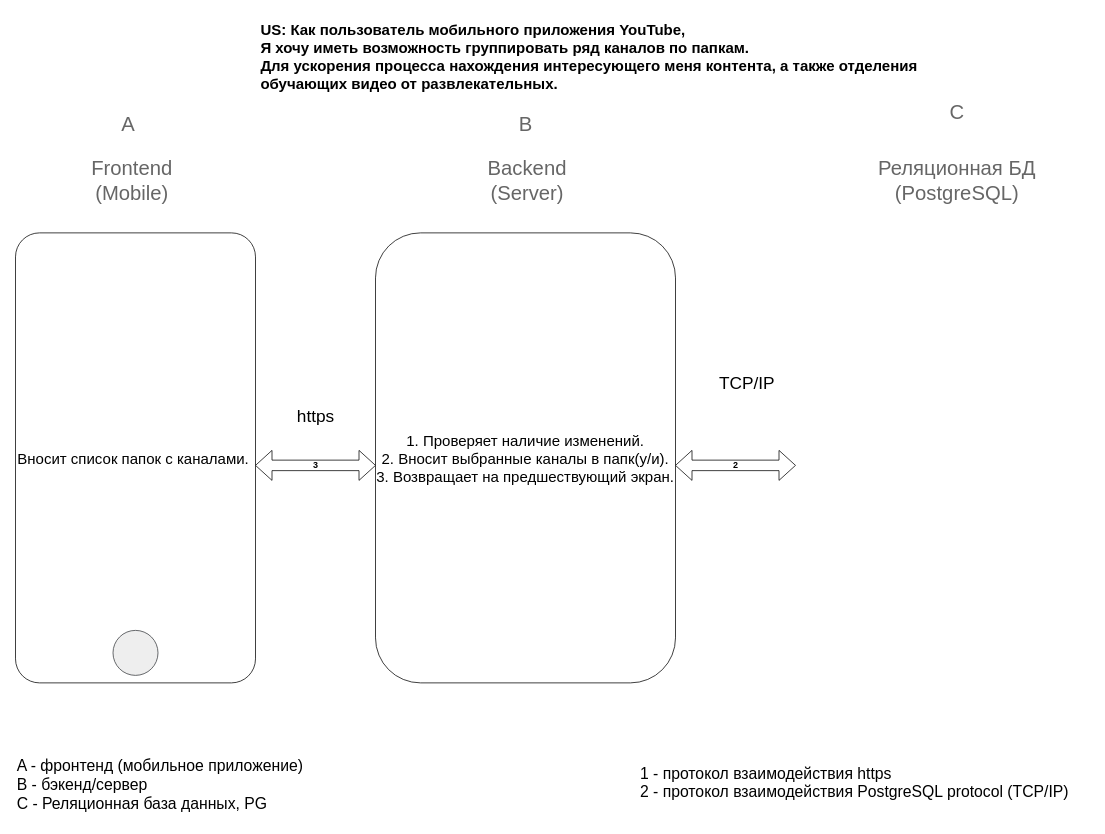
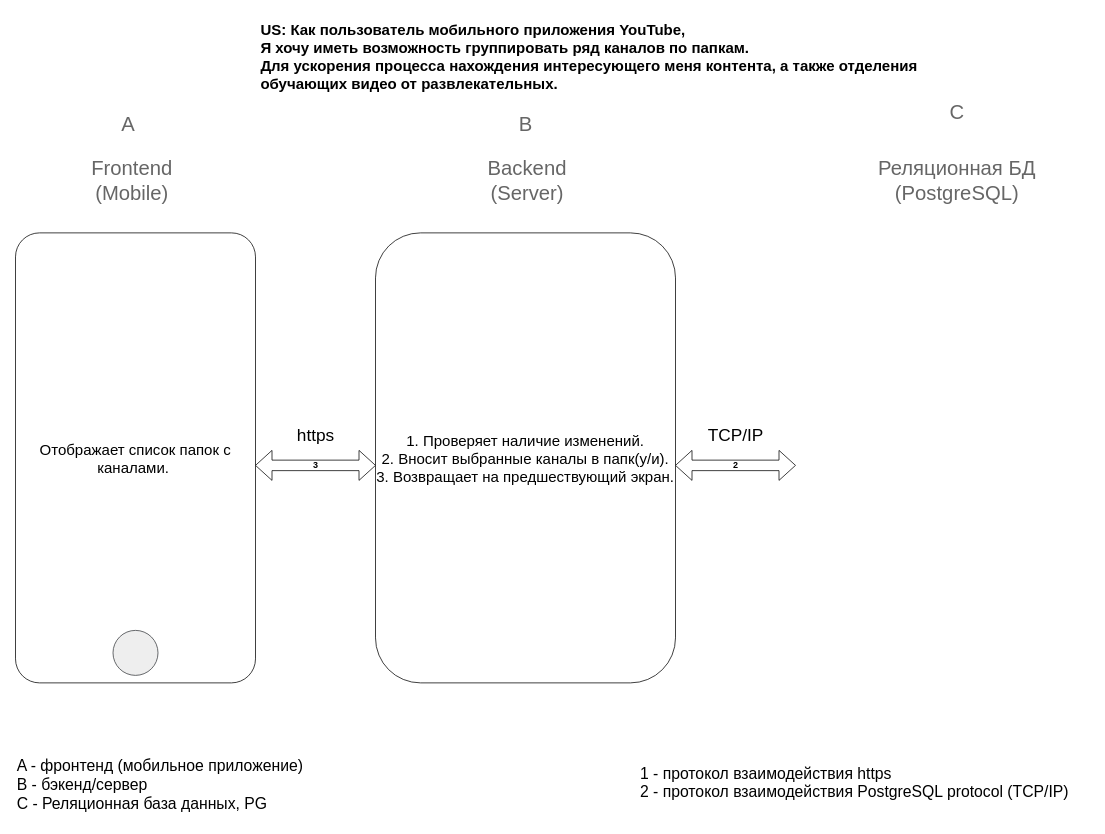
node "TCP/IP": moved (747, 383) -> (735, 435)
node "https": moved (315, 417) -> (315, 435)
node "Вносит список папок с каналами.": label "Вносит список папок с каналами." -> "Отображает список папок с каналами."
